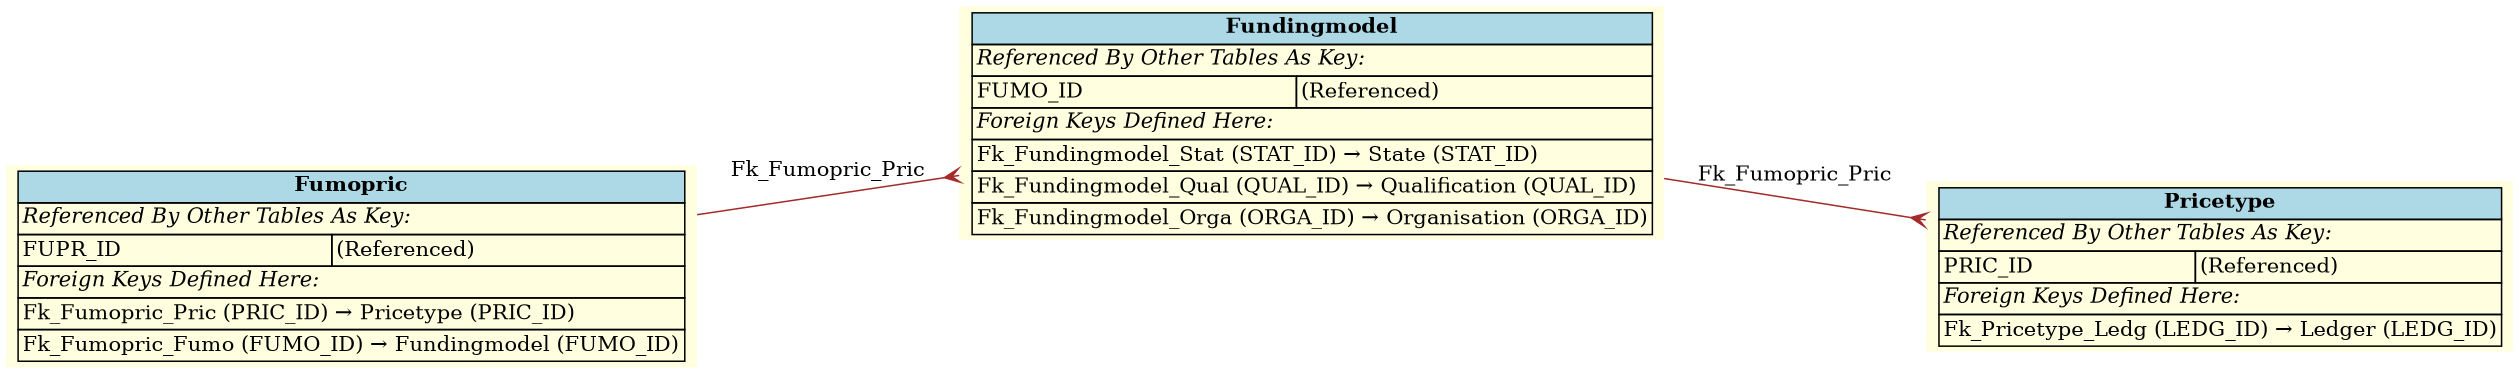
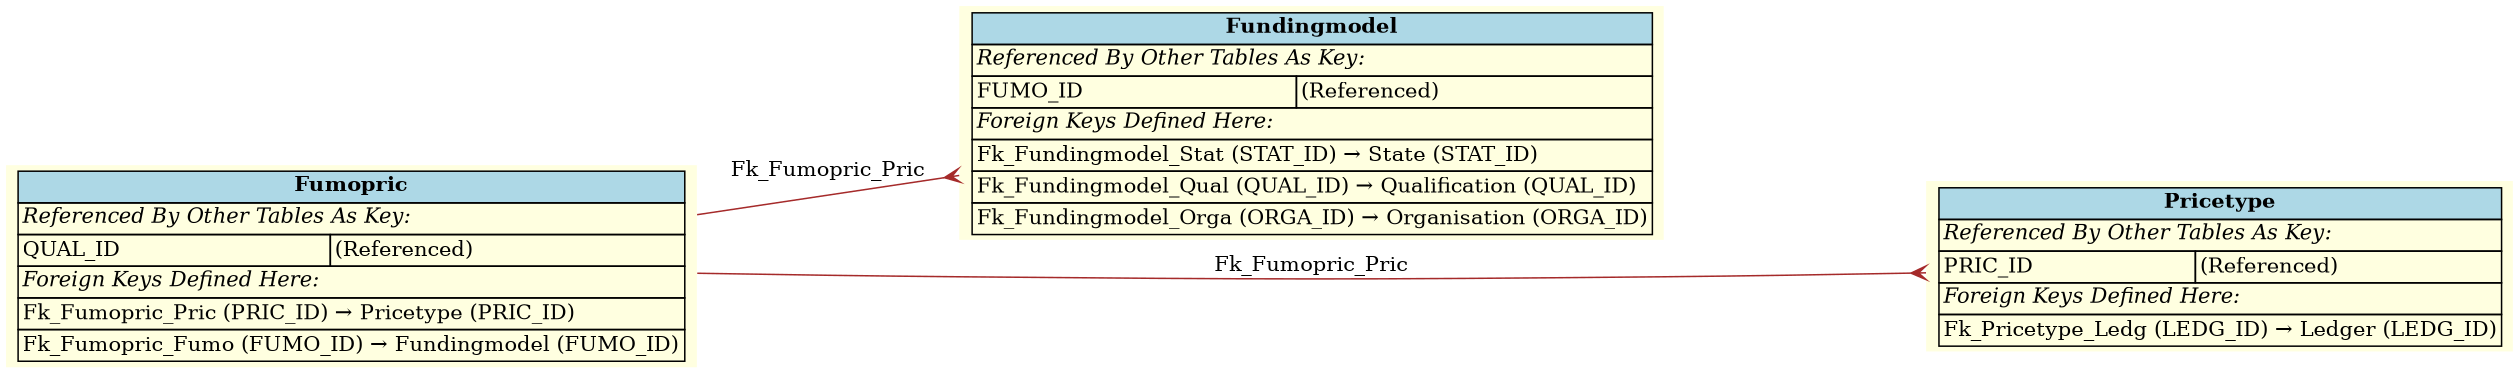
edge "Fundingmodel" -- "Pricetype": now "Fumopric" -- "Pricetype"
node "Fumopric": text "FUPR_ID" -> "QUAL_ID"
